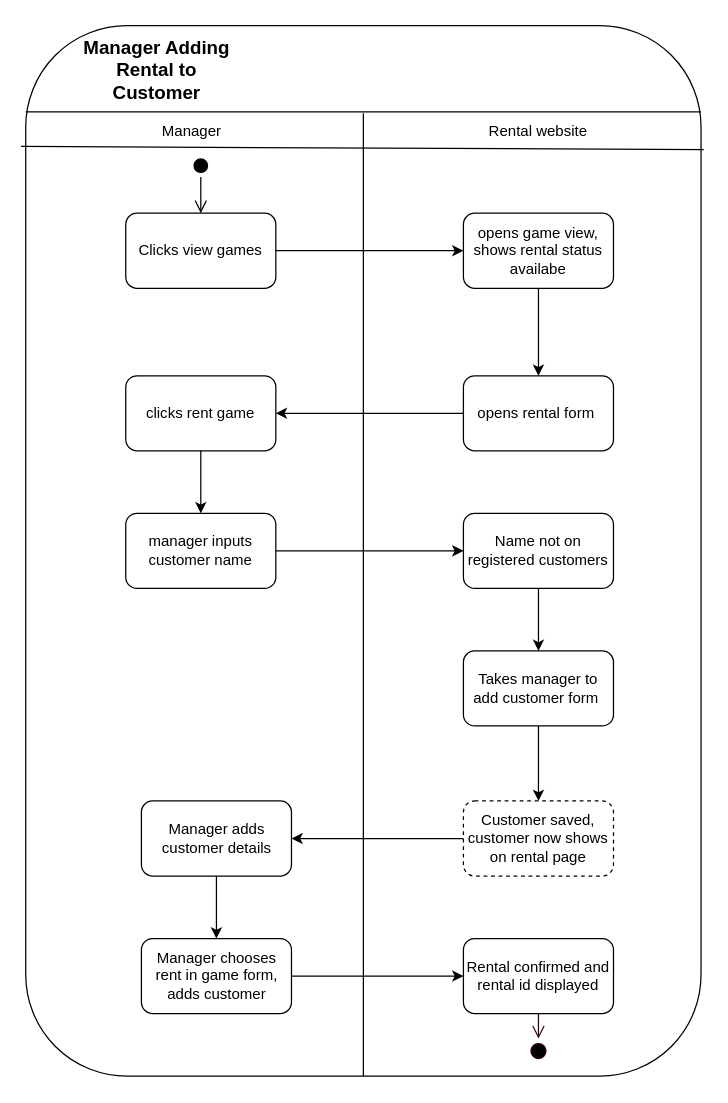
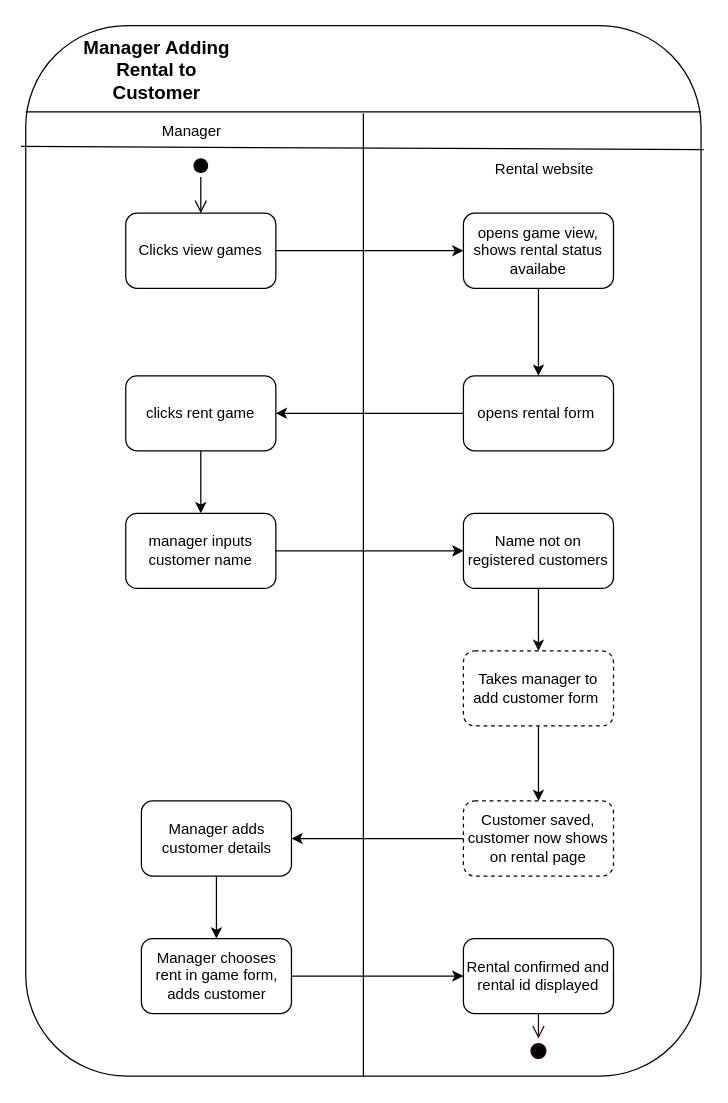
node "Rental website": moved (538, 132) -> (544, 169)
node "Takes manager to add customer form": style solid -> dashed
